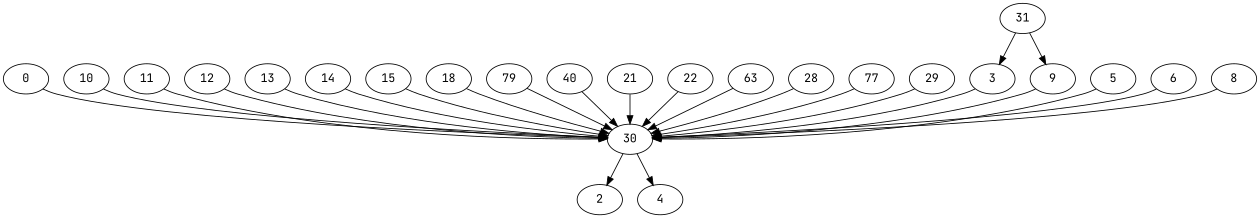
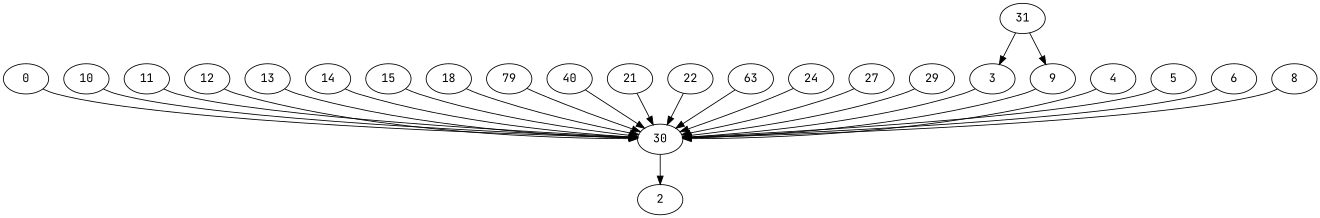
node "28": label "28" -> "24"
node "77": label "77" -> "27"
edge "30" -> "4": reversed
